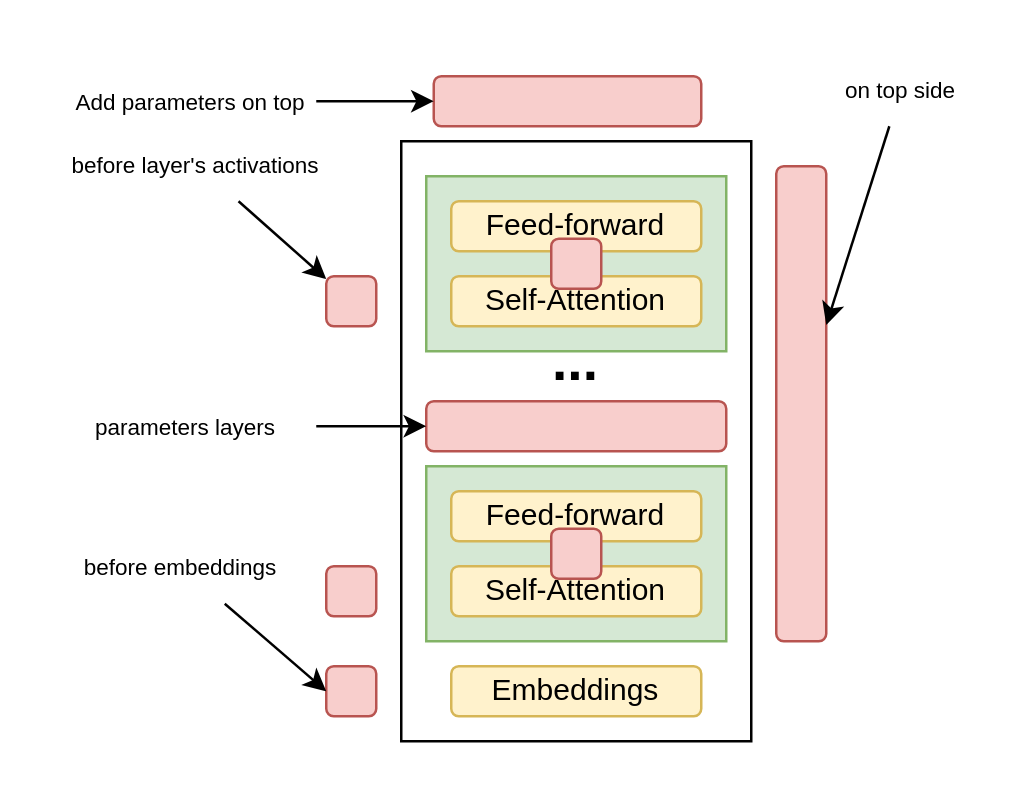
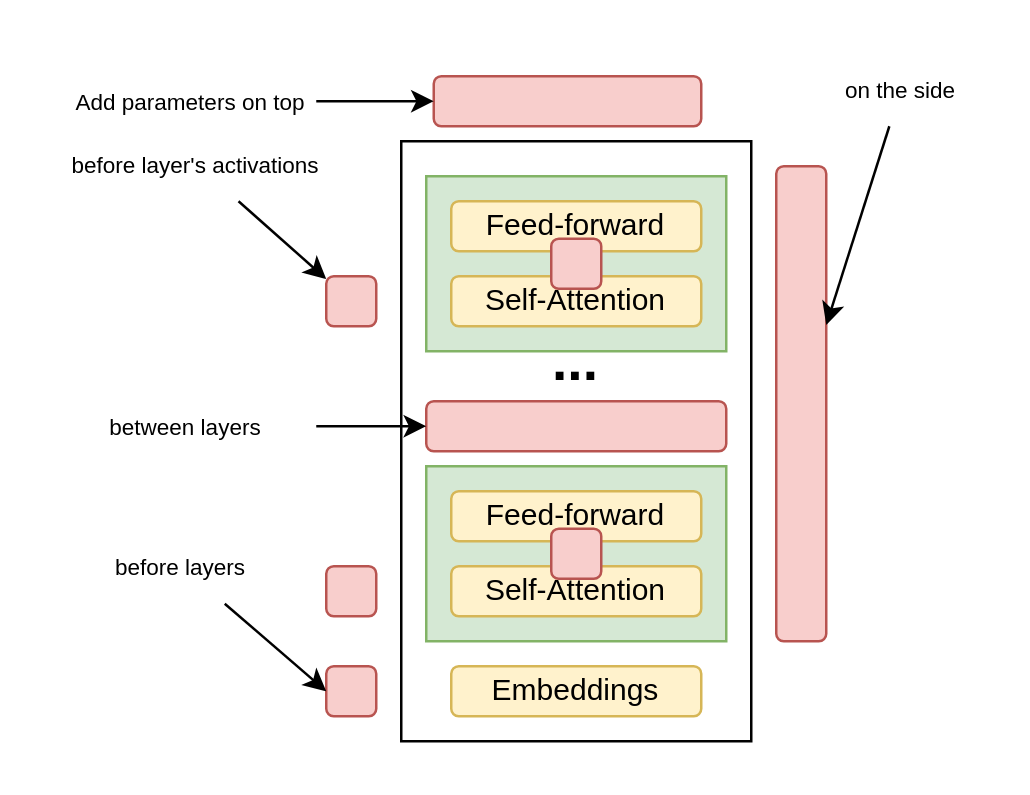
node "on top side": label "on top side" -> "on the side"
node "parameters layers": label "parameters layers" -> "between layers"
node "before embeddings": label "before embeddings" -> "before layers"
